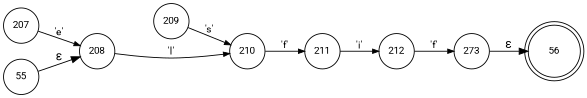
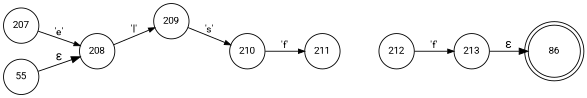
edge "211" -> "212": removed, label "'i'"
node "273": label "273" -> "213"
node "56": label "56" -> "86"
edge "208" -> "210": now "208" -> "209"
